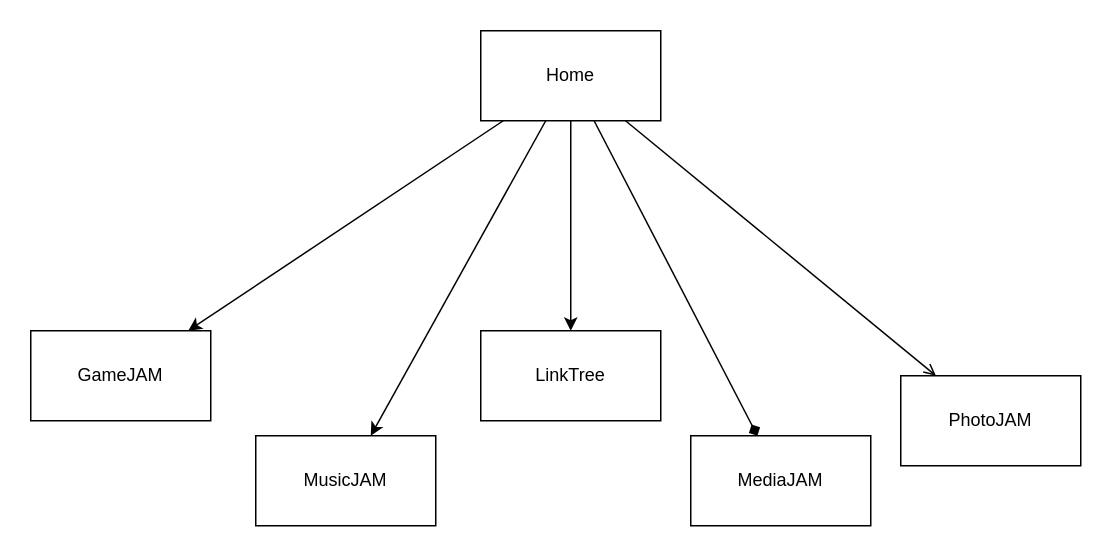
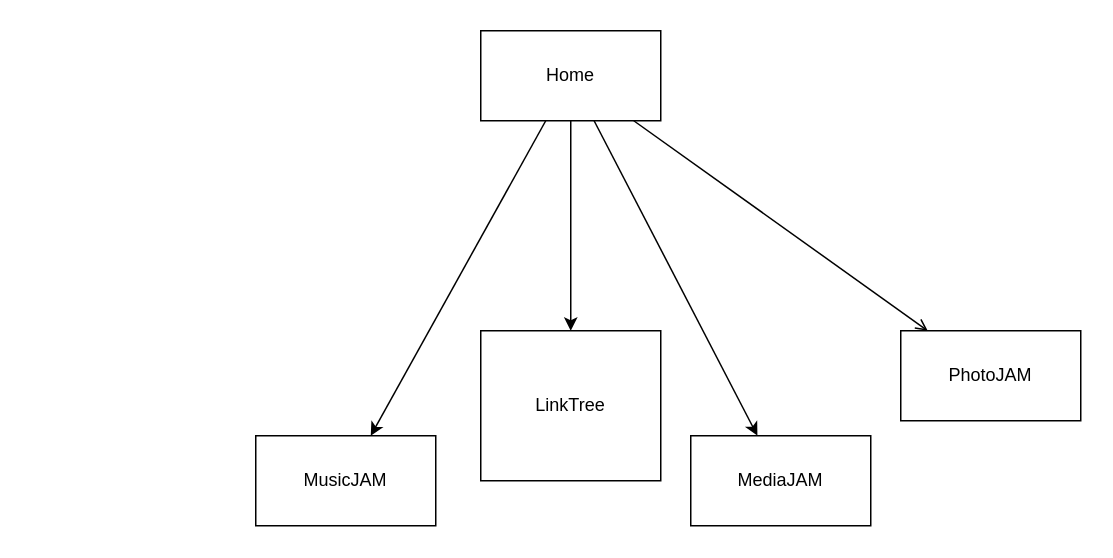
edge "Home" -> "GameJAM": removed
node "GameJAM": removed
node "LinkTree": size 180x90 -> 180x150
node "PhotoJAM": moved (991, 421) -> (991, 376)
edge "Home" -> "MediaJAM": arrowhead diamond -> classic
